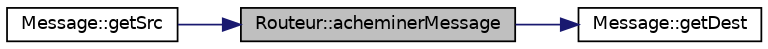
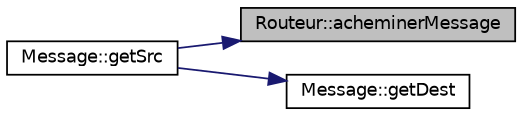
edge "Routeur::acheminerMessage" -> "Message::getDest": now "Message::getSrc" -> "Message::getDest"
